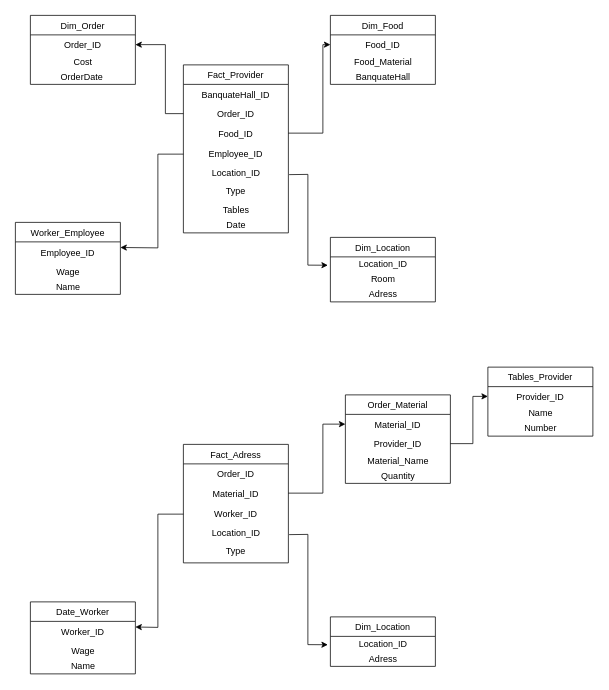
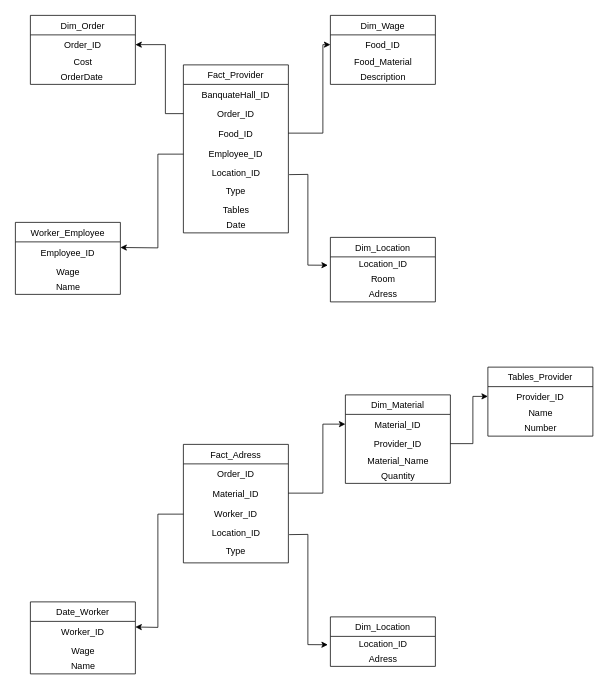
node "Dim_Food": label "Dim_Food" -> "Dim_Wage"
node "BanquateHall": label "BanquateHall" -> "Description"
node "Order_Material": label "Order_Material" -> "Dim_Material"
